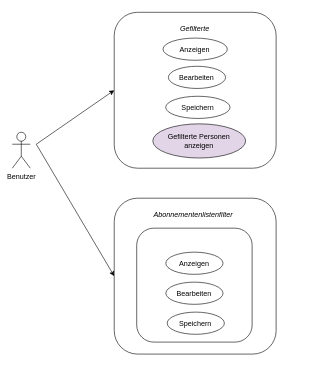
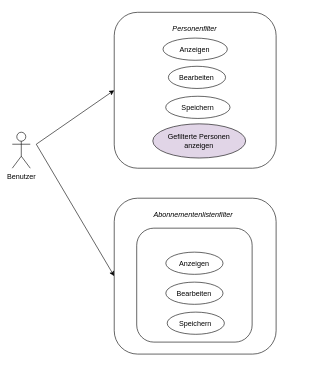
node "Gefilterte": label "Gefilterte" -> "Personenfilter"
